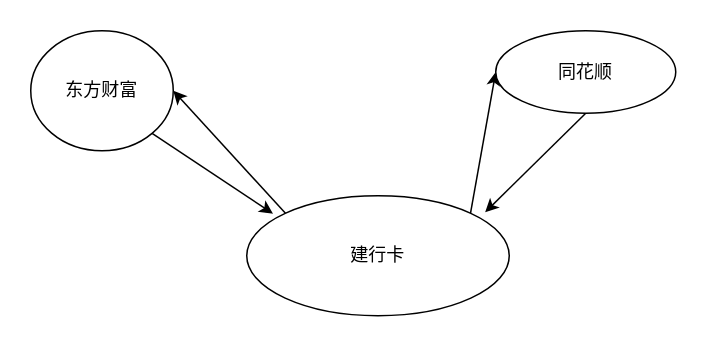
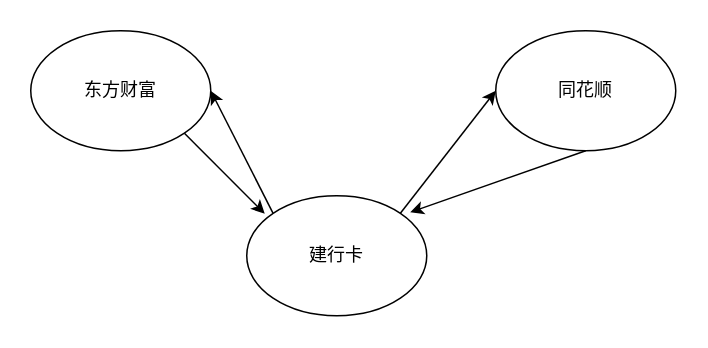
node "同花顺": size 180x83 -> 180x120
node "东方财富": size 143x120 -> 180x120
node "建行卡": size 263x120 -> 180x120
